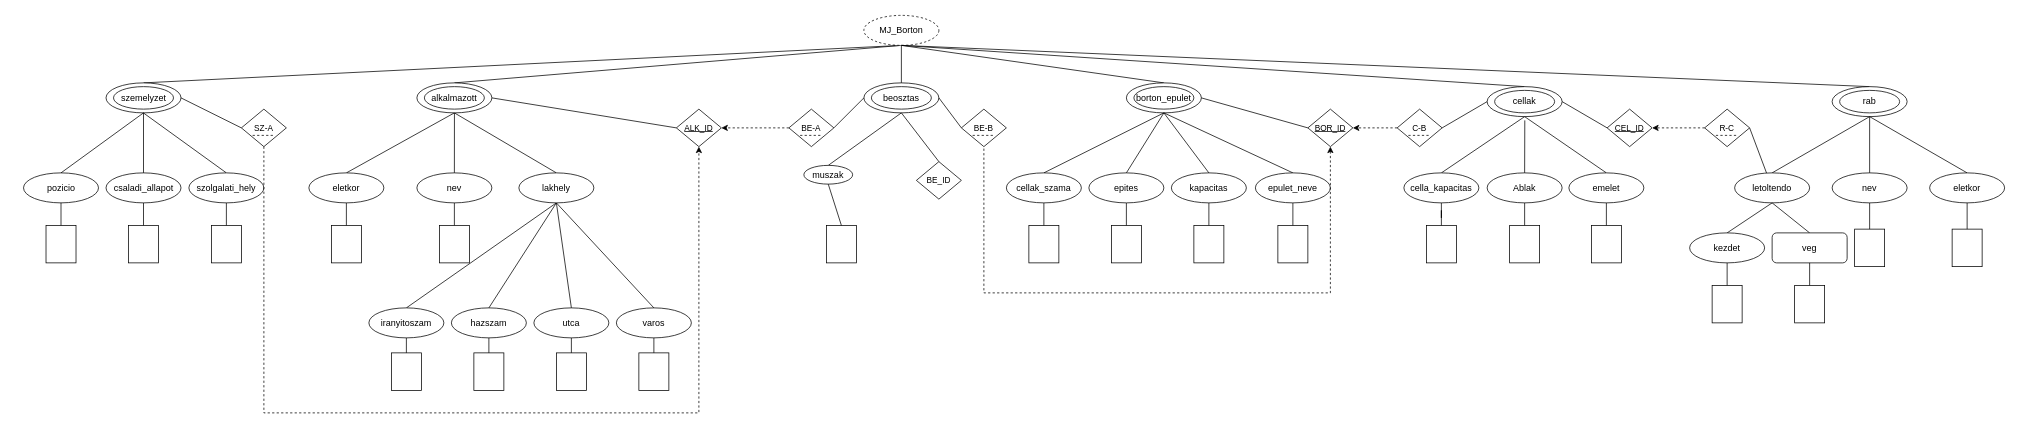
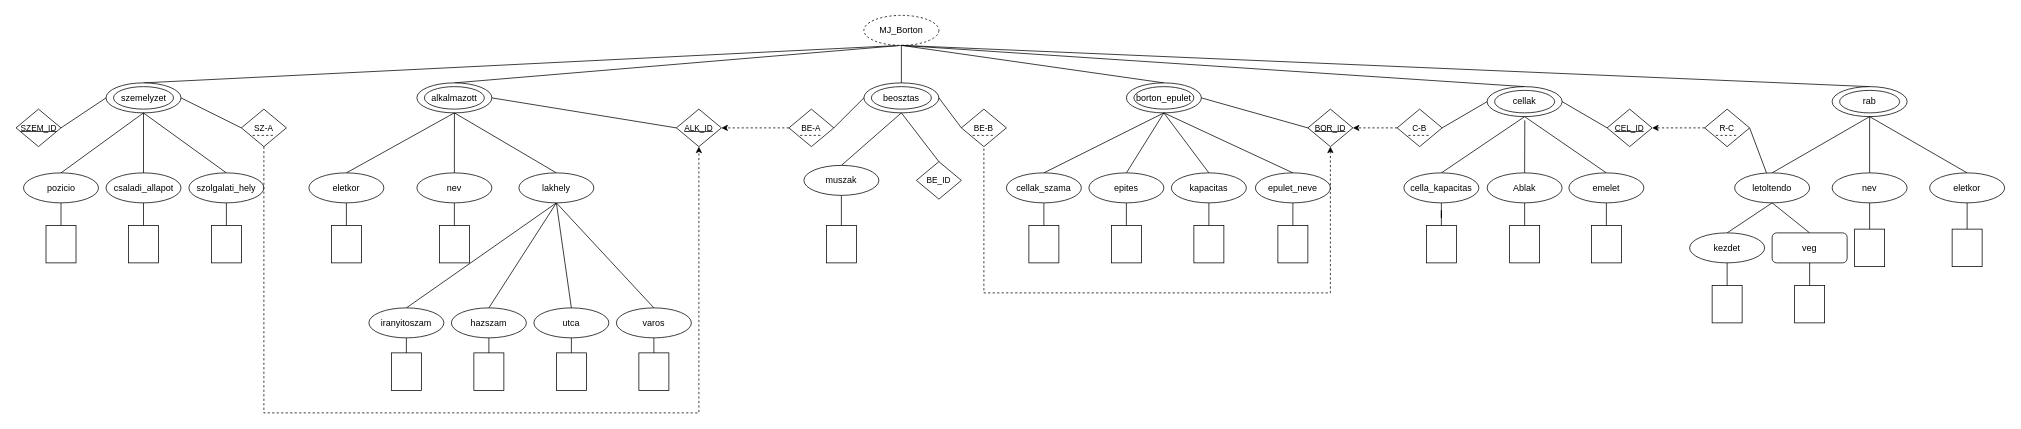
edge "szemelyzet" -- "SZEM_ID": added
node "SZEM_ID": added
node "muszak": size 49x19 -> 75x30
